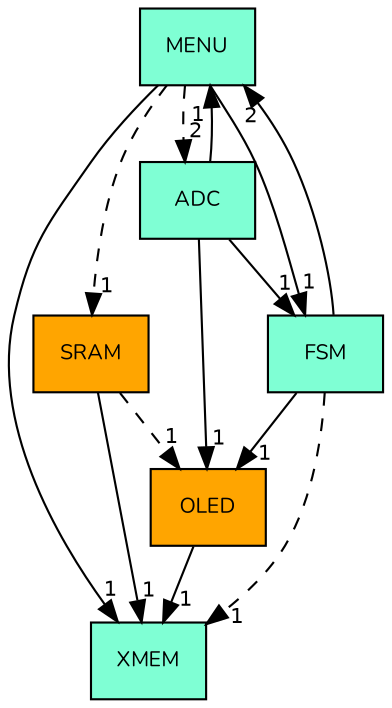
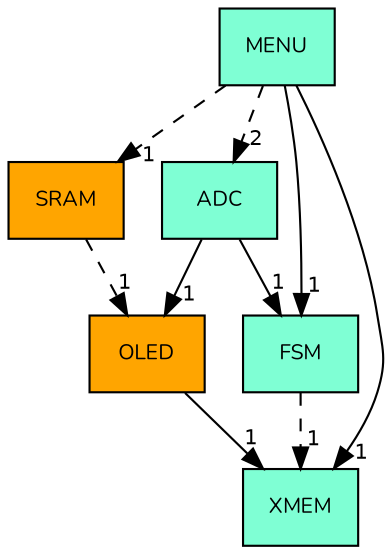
edge "ADC" -> "MENU": removed
edge "FSM" -> "MENU": removed
edge "FSM" -> "OLED": removed
edge "SRAM" -> "XMEM": removed
